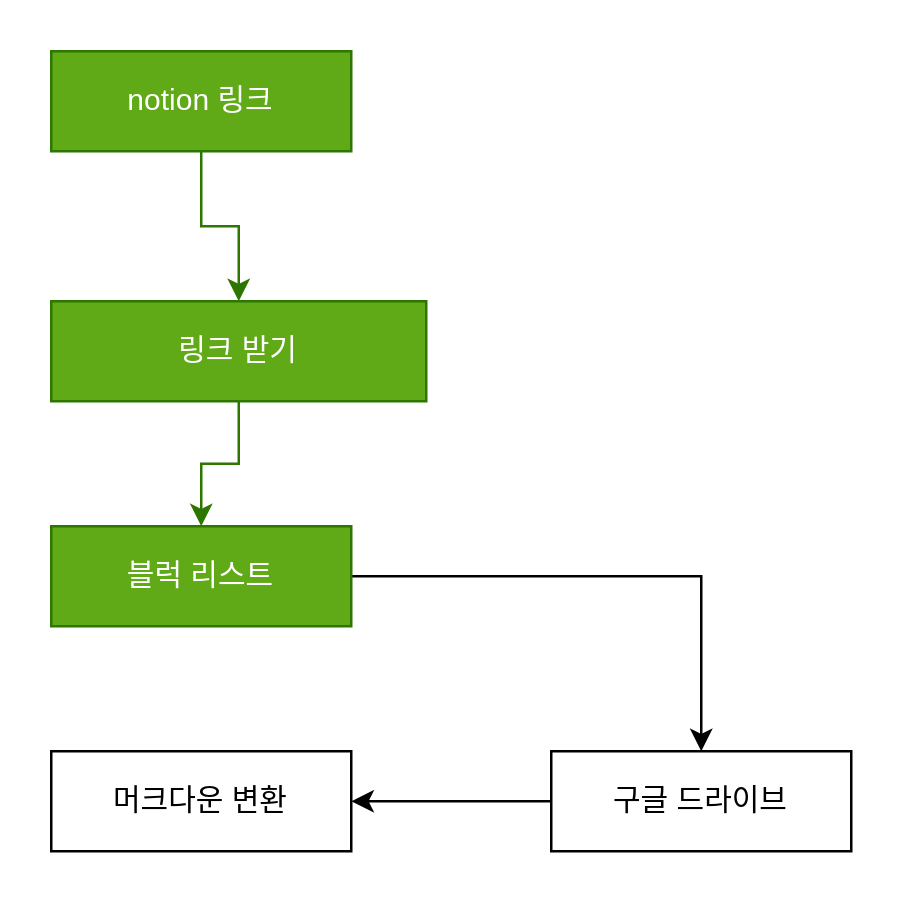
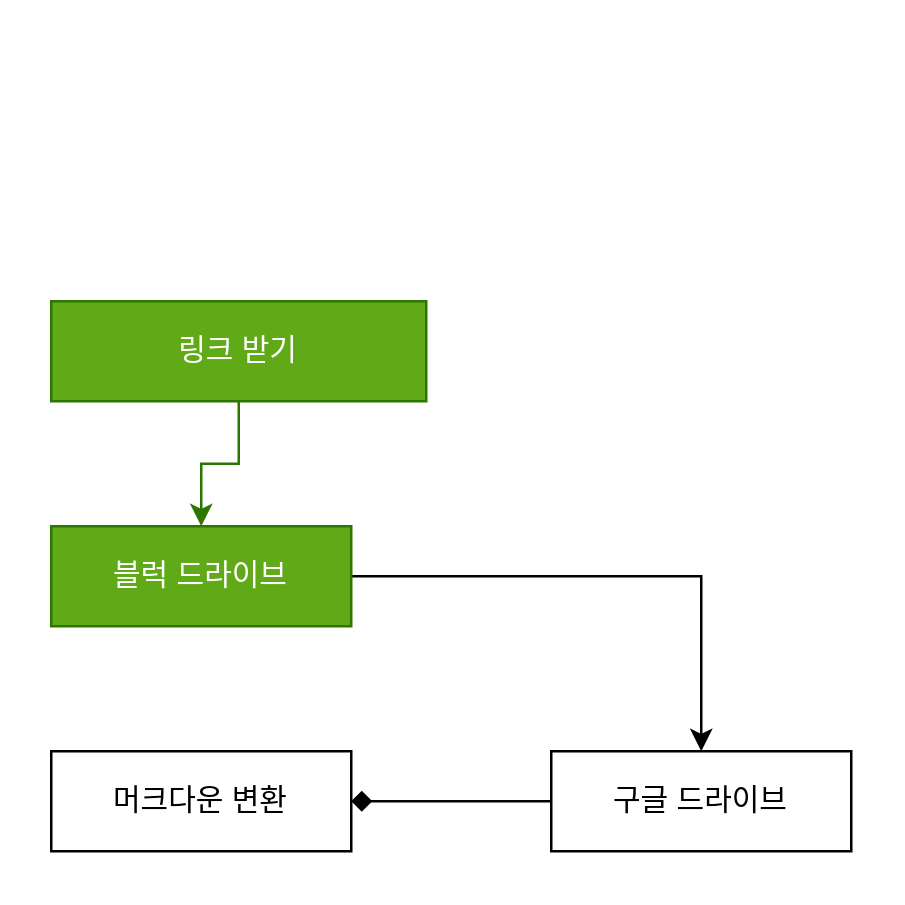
node "notion 링크": removed
edge "notion 링크" -> "링크 받기": removed
node "블럭 리스트": label "블럭 리스트" -> "블럭 드라이브"
edge "구글 드라이브" -> "머크다운 변환": arrowhead classic -> diamond
